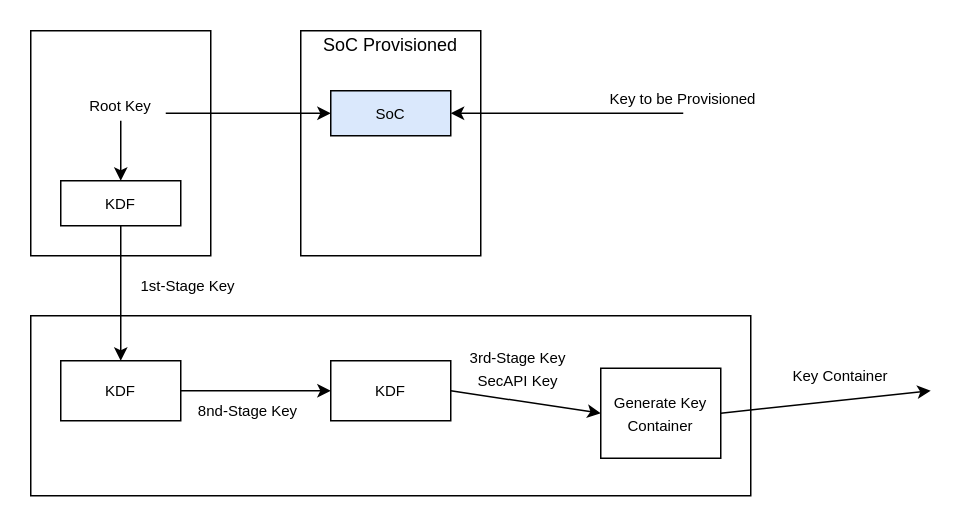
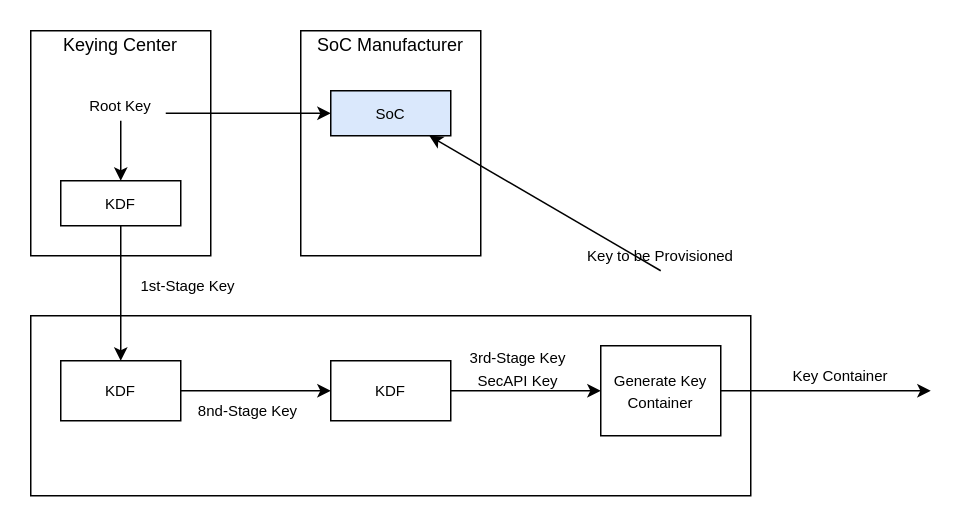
node "Keying Center": added
node "SoC Provisioned": label "SoC Provisioned" -> "SoC Manufacturer"
node "Key to be Provisioned": moved (683, 98) -> (661, 256)
node "Generate Key Container": moved (661, 413) -> (661, 391)
